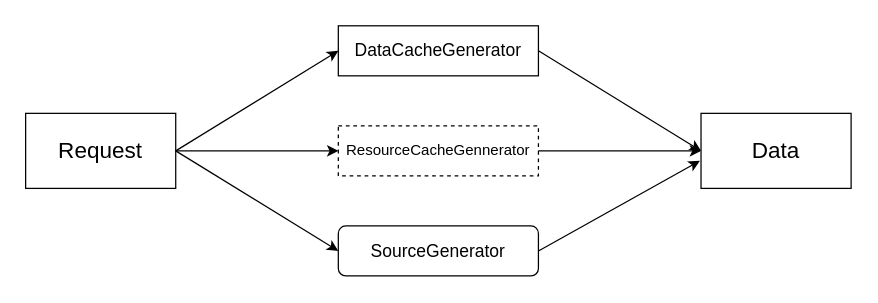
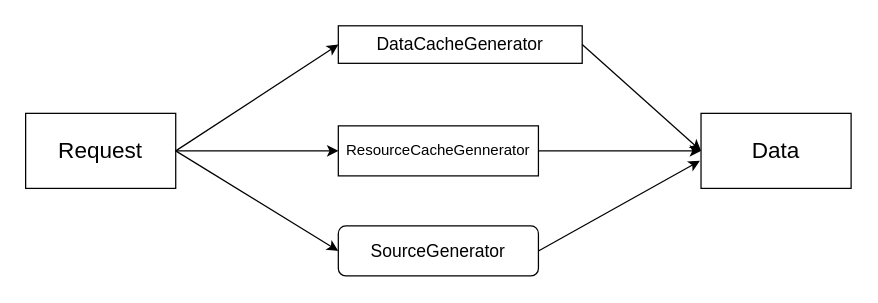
node "DataCacheGenerator": size 200x50 -> 244x38
node "ResourceCacheGennerator": style dashed -> solid
